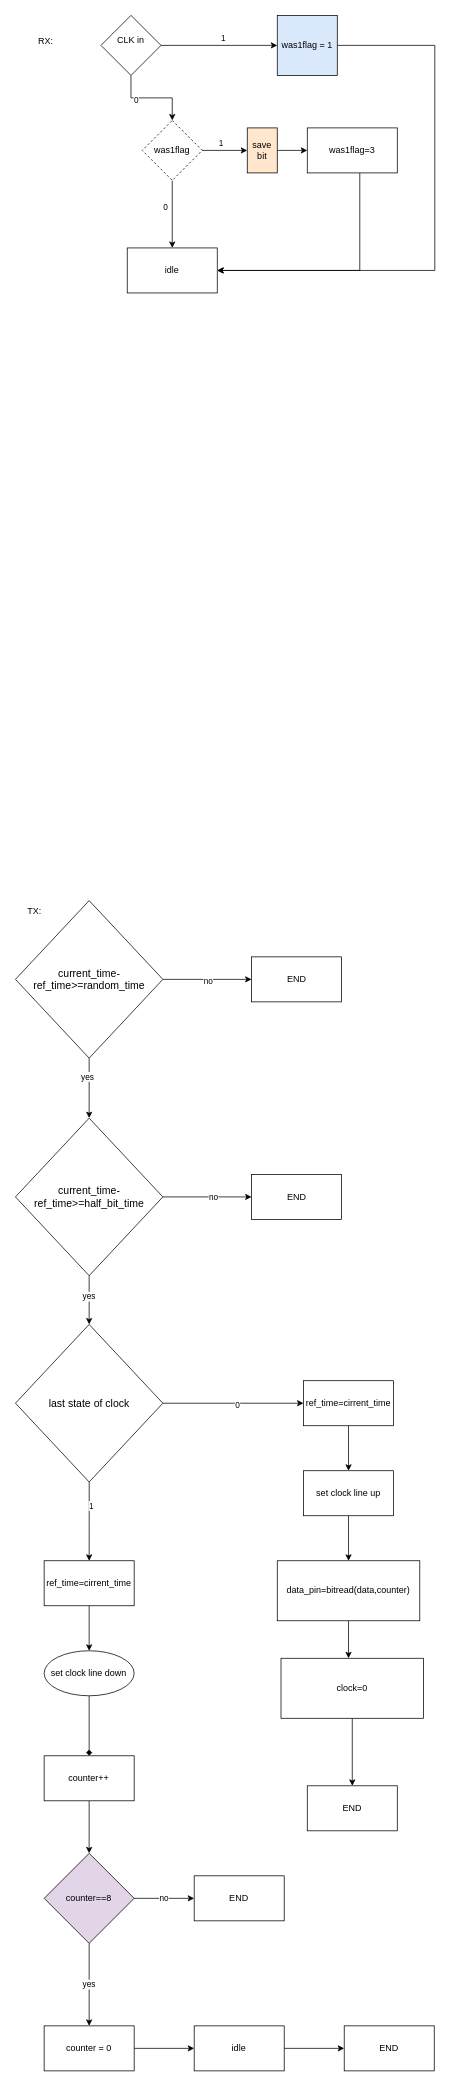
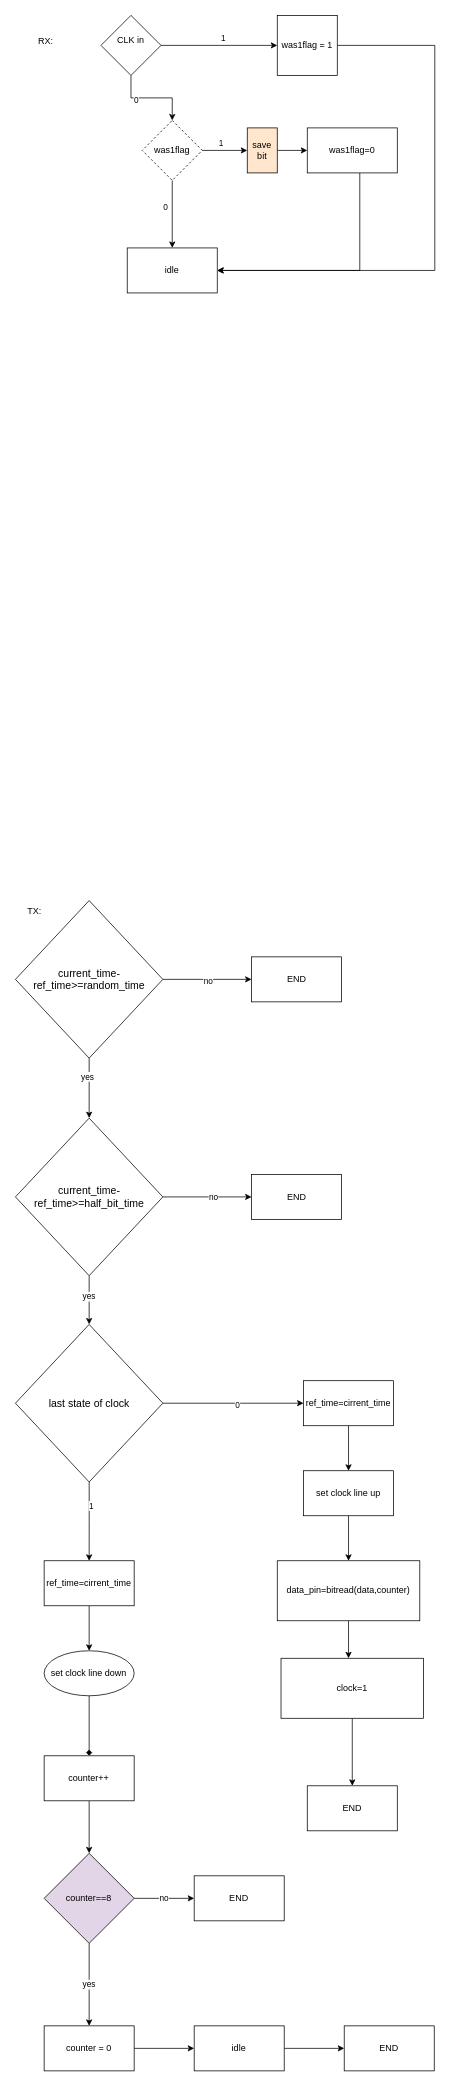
node "was1flag = 1": fillcolor #dae8fc -> #ffffff
node "was1flag=3": label "was1flag=3" -> "was1flag=0"
node "clock=0": label "clock=0" -> "clock=1"
